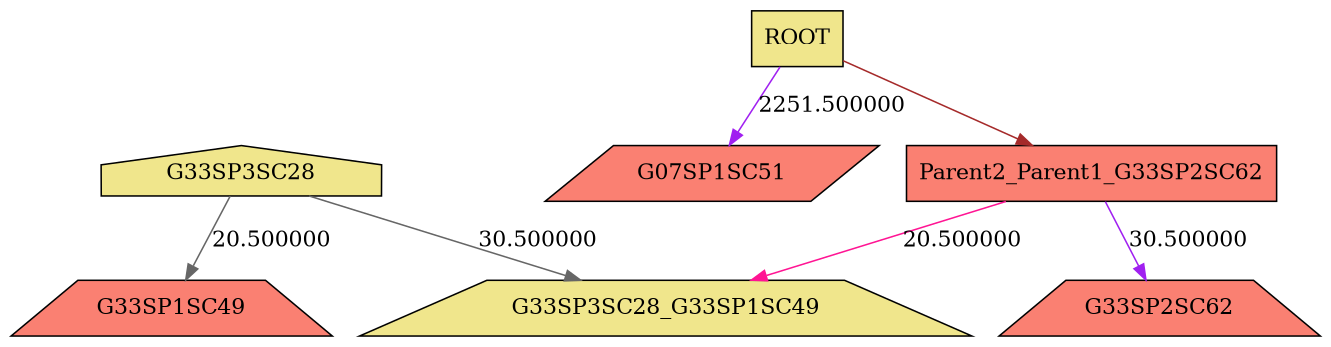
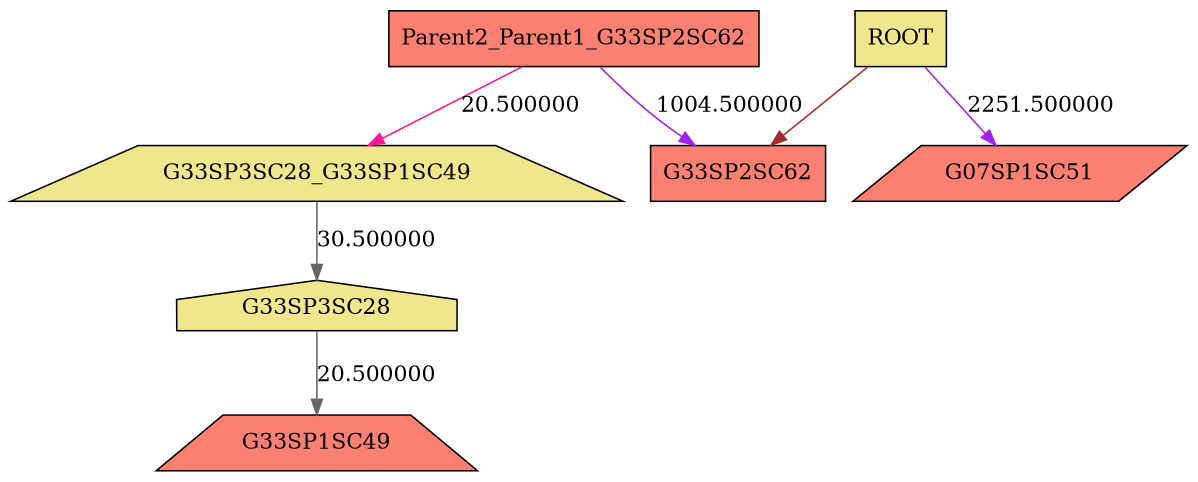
edge "ROOT" -> "Parent2_Parent1_G33SP2SC62": now "ROOT" -> "G33SP2SC62"
edge "G33SP3SC28" -> "G33SP3SC28_G33SP1SC49": reversed
edge "Parent2_Parent1_G33SP2SC62" -> "G33SP2SC62": label "30.500000" -> "1004.500000"
node "G33SP2SC62": shape trapezium -> box
